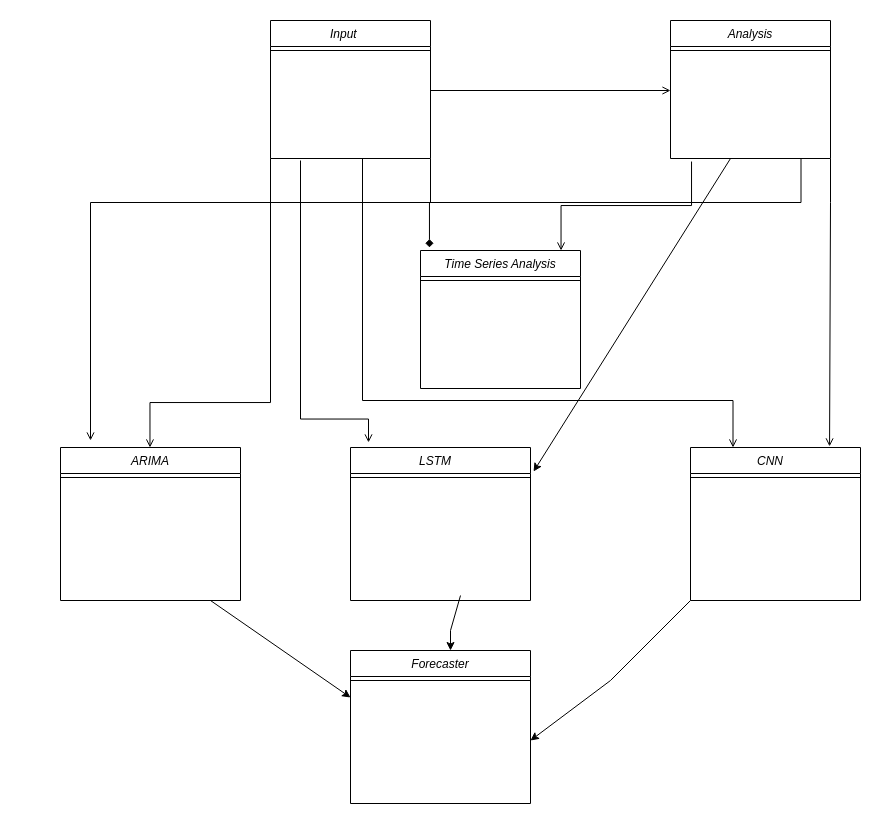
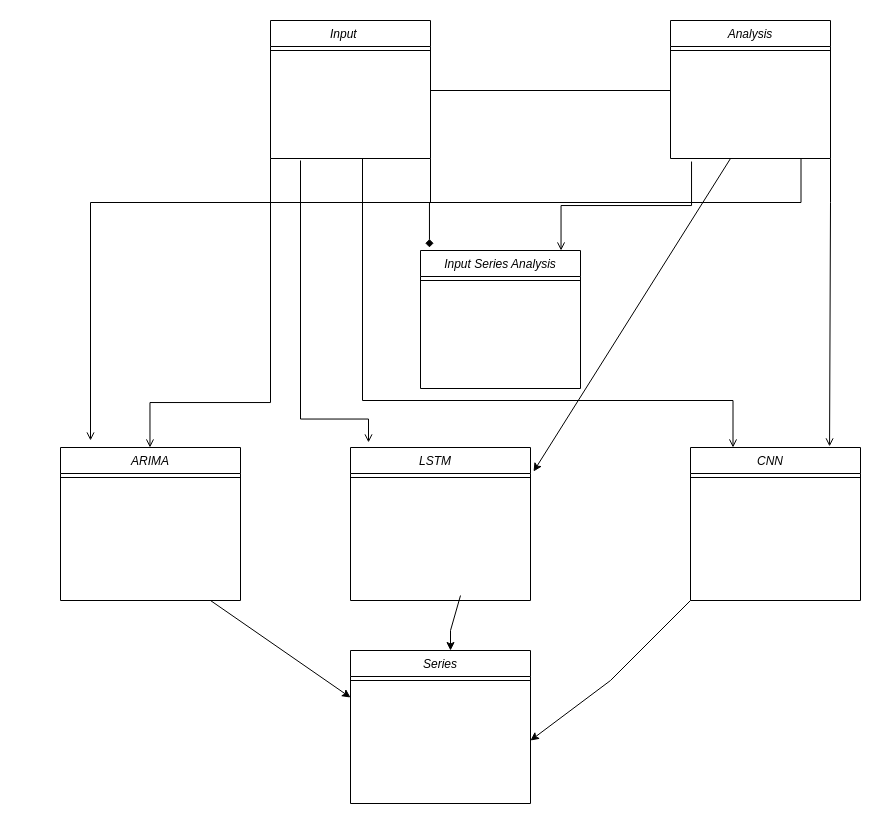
edge "Input" -> "Analysis": arrowhead open -> none
node "Time Series Analysis": label "Time Series Analysis" -> "Input Series Analysis"
node "Forecaster": label "Forecaster" -> "Series"
